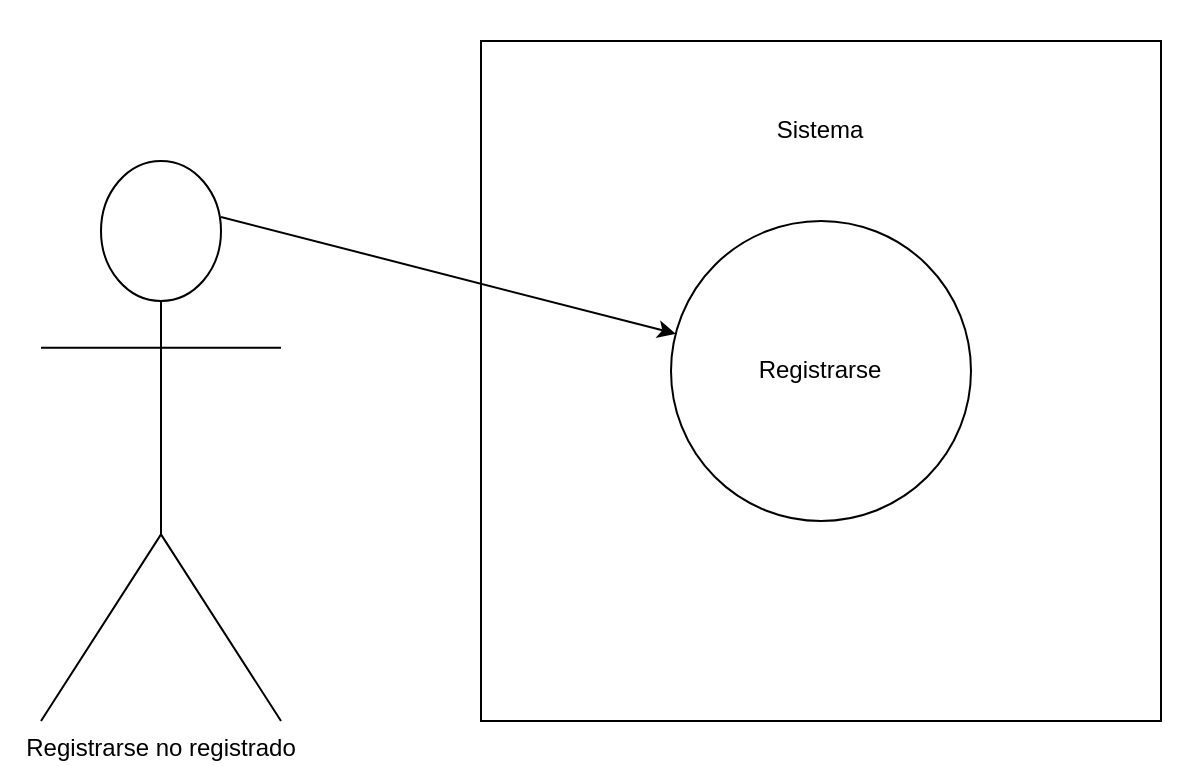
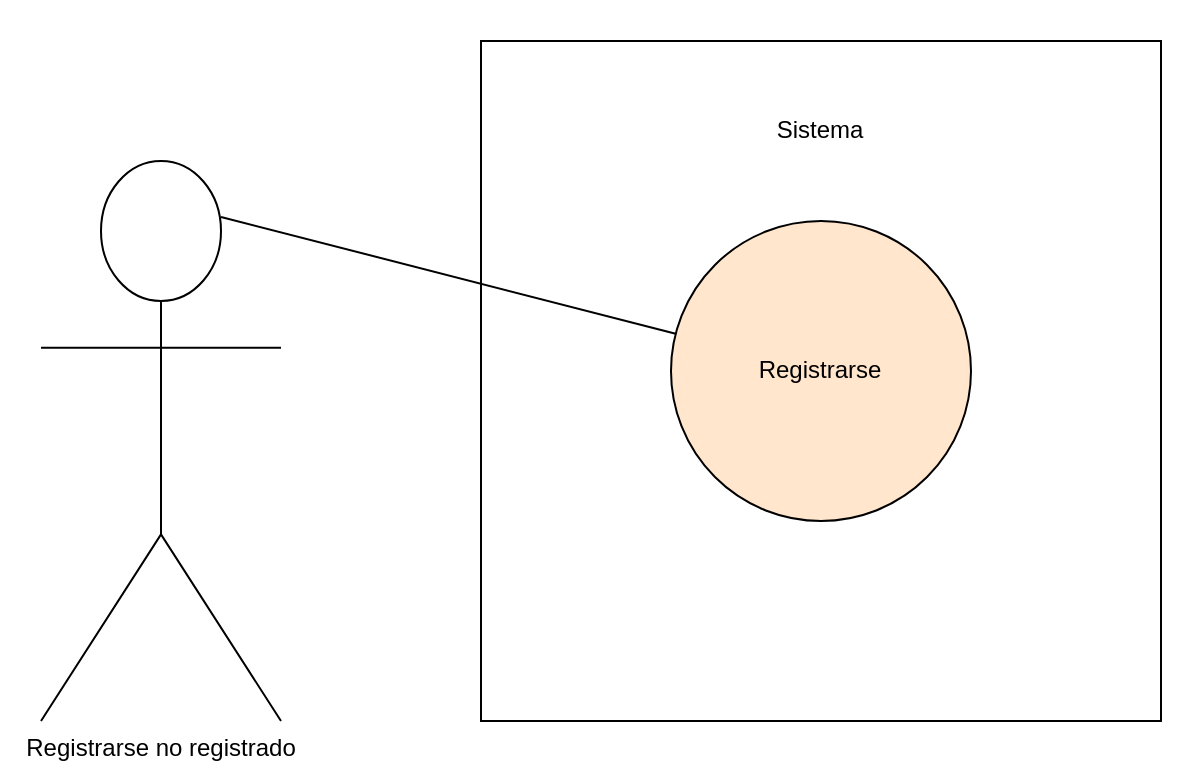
edge "Registrarse no registrado" -> "Registrarse": arrowhead classic -> none
node "Registrarse": fillcolor #ffffff -> #ffe6cc
